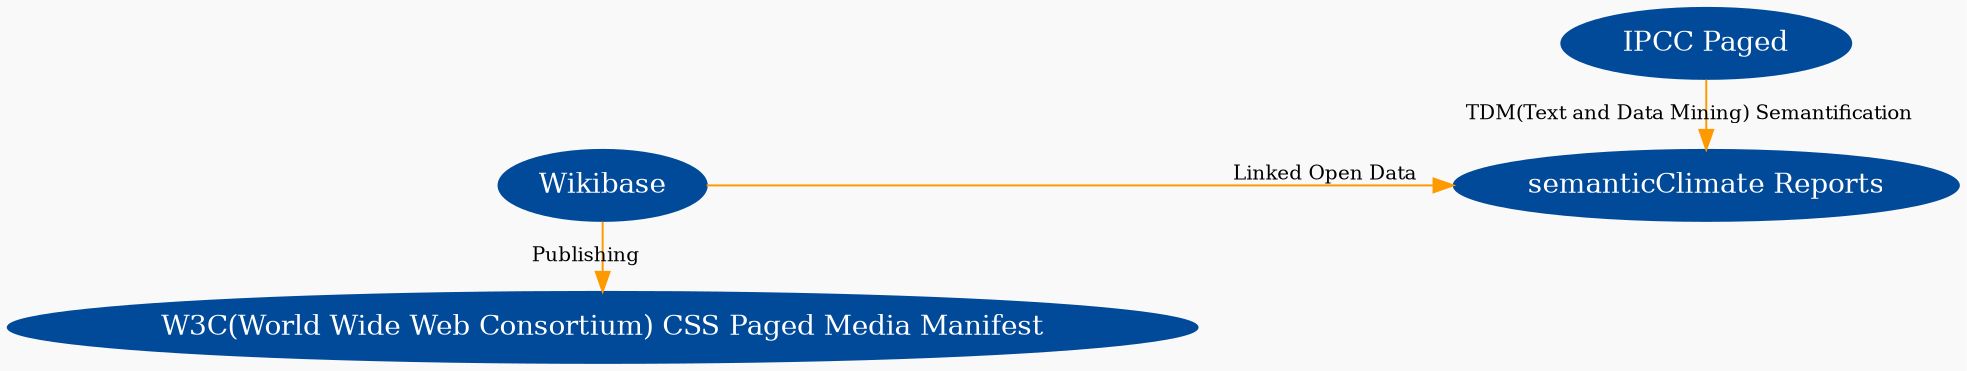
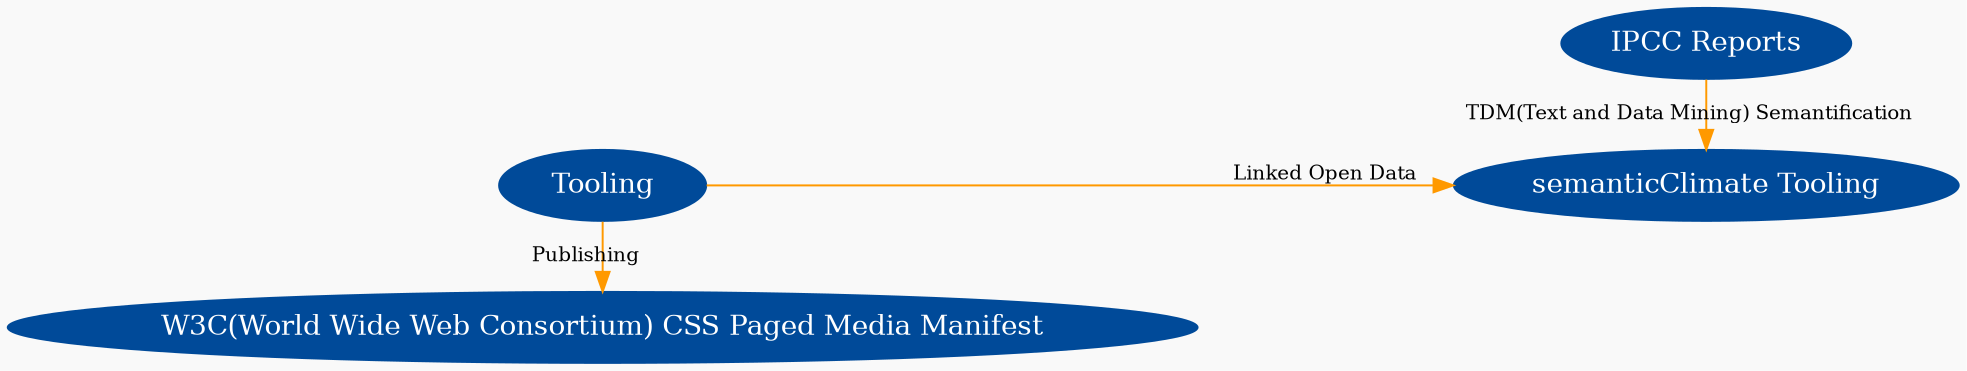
node "IPCC Paged": label "IPCC Paged" -> "IPCC Reports"
node "Wikibase": label "Wikibase" -> "Tooling"
node "semanticClimate Reports": label "semanticClimate Reports" -> "semanticClimate Tooling"
